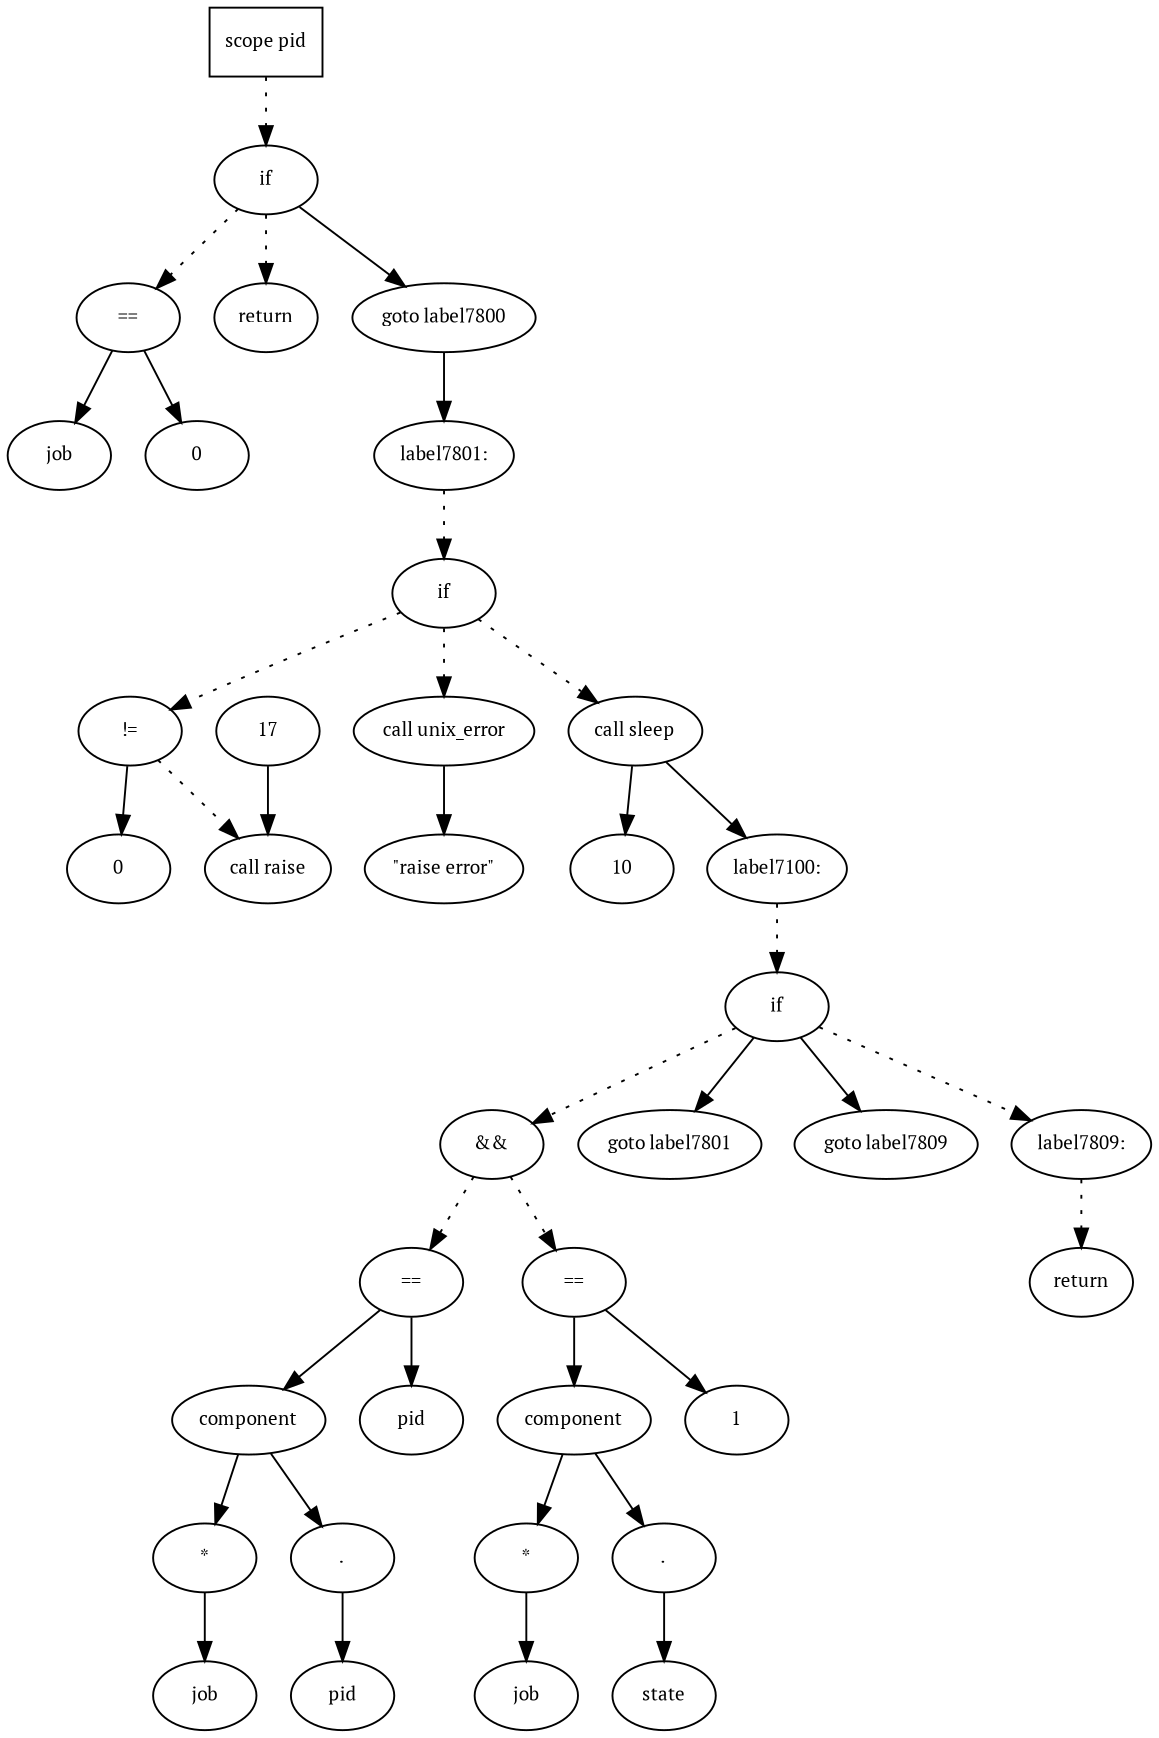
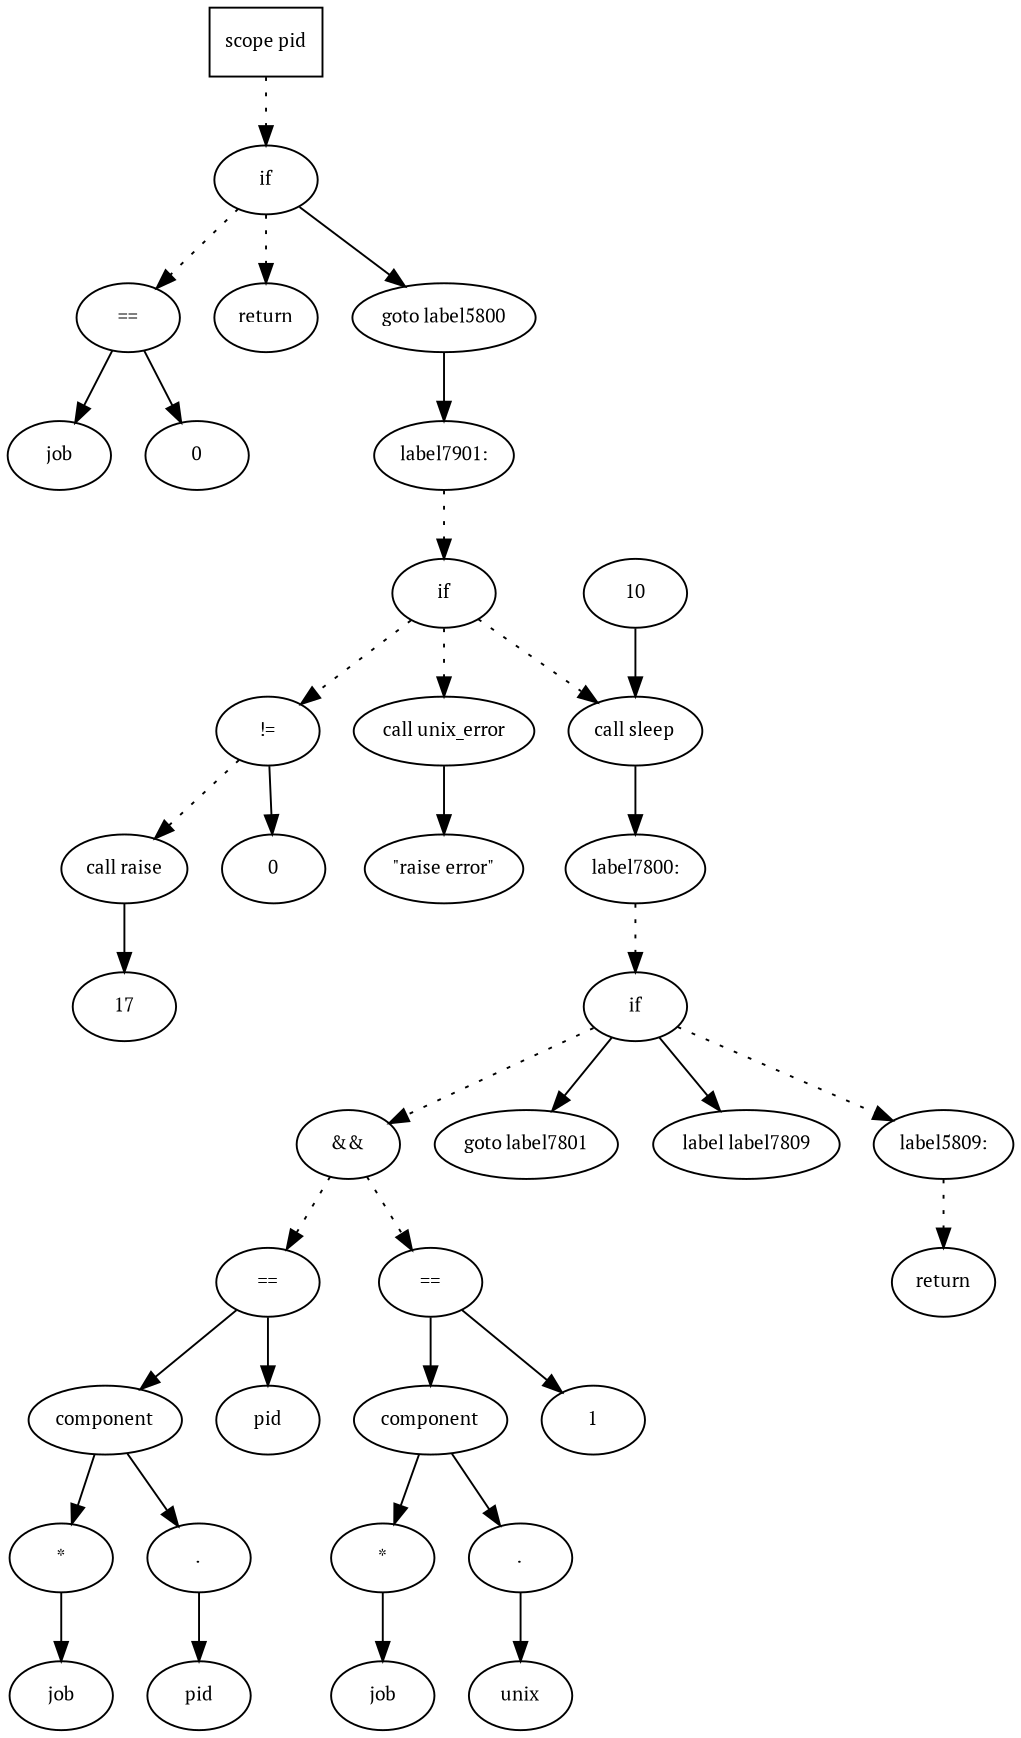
node "goto label7800": label "goto label7800" -> "goto label5800"
node "label7801:": label "label7801:" -> "label7901:"
edge "17" -> "call raise": reversed
edge "call sleep" -> "10": reversed
node "label7100:": label "label7100:" -> "label7800:"
node "goto label7809": label "goto label7809" -> "label label7809"
node "label7809:": label "label7809:" -> "label5809:"
node "state": label "state" -> "unix"
